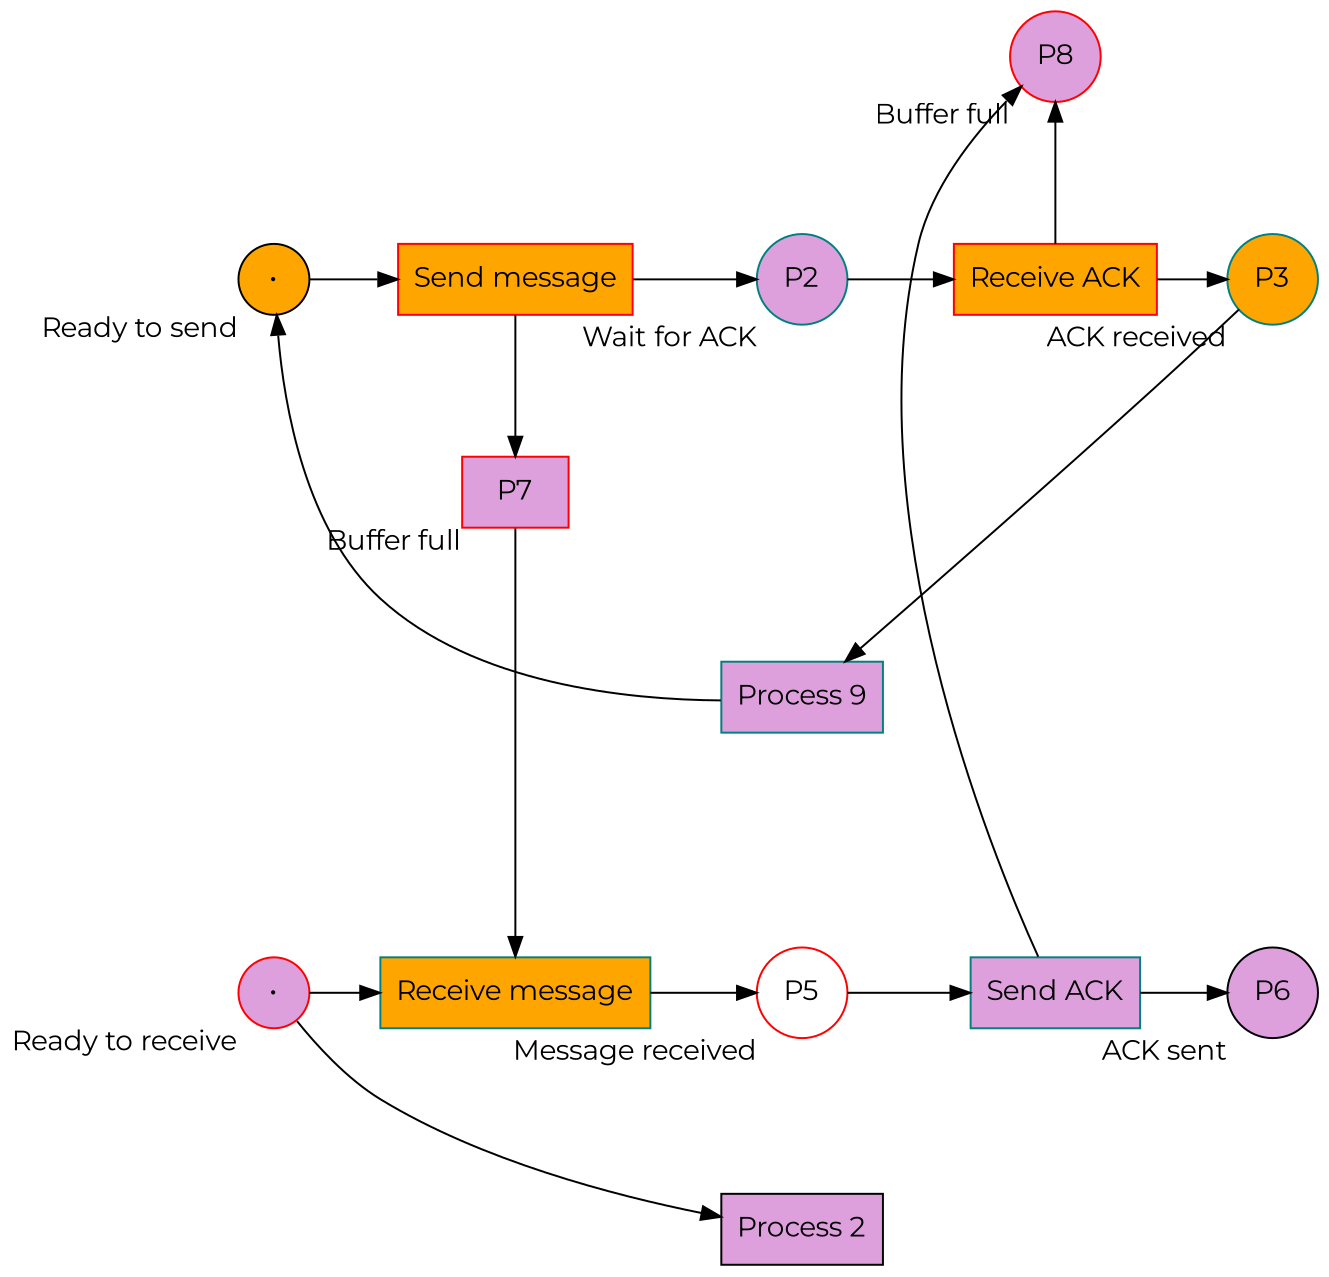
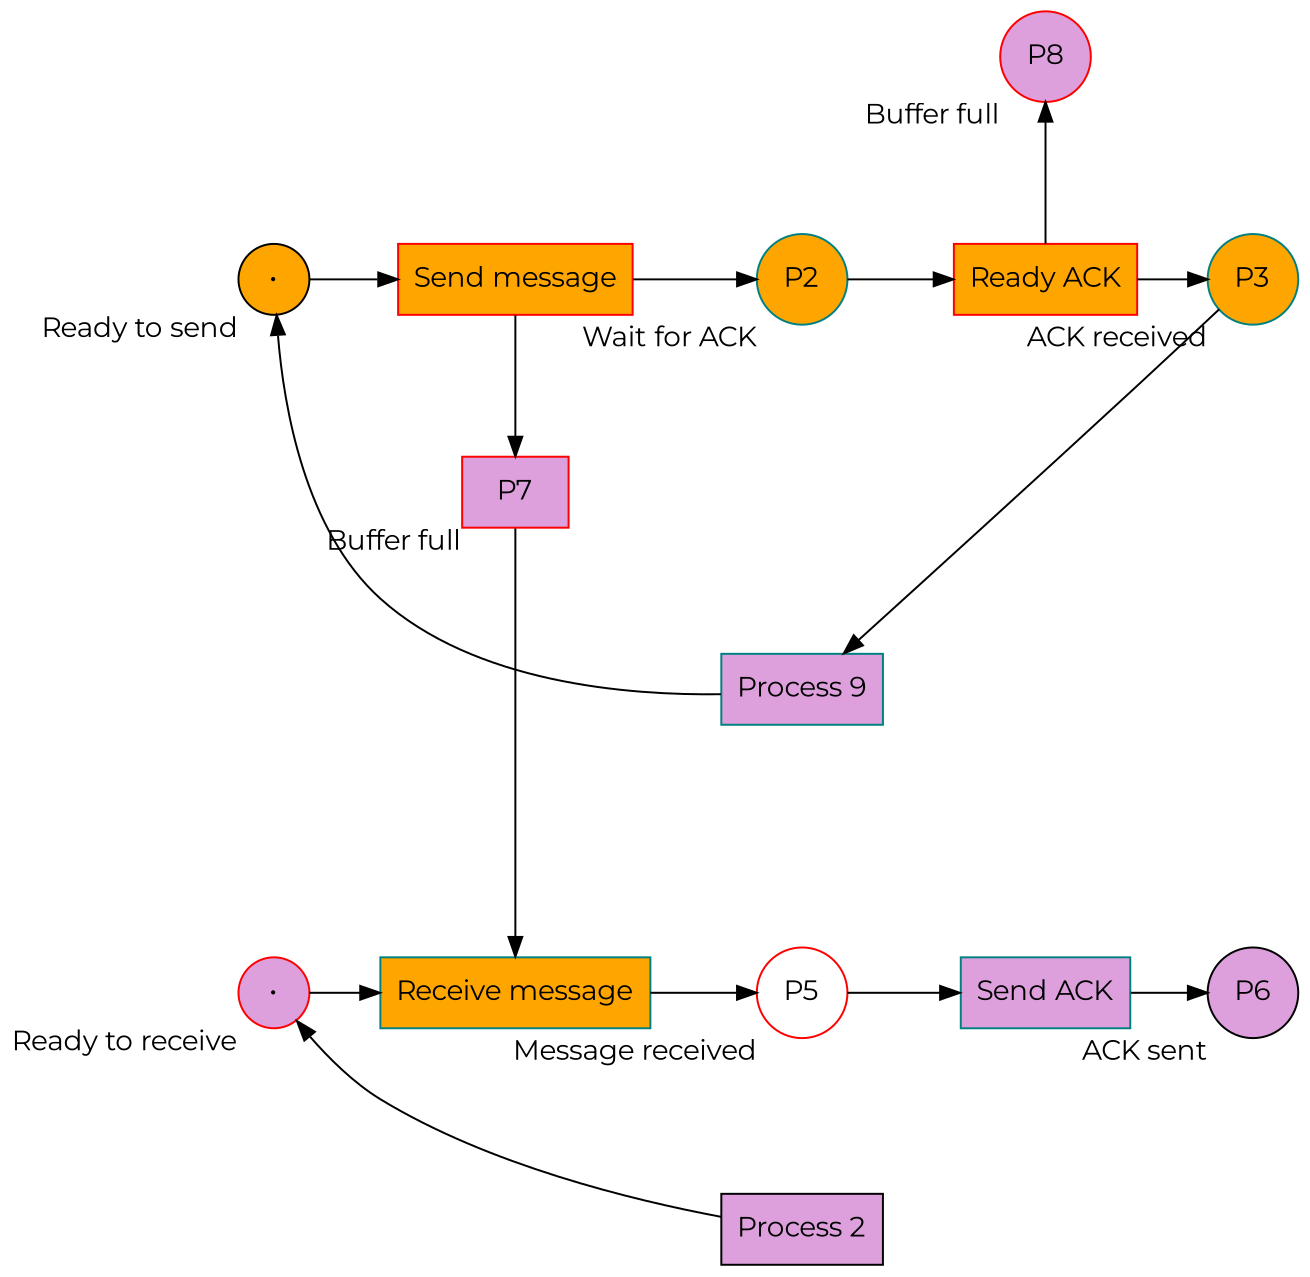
node "P2 Wait for ACK": fillcolor plum -> orange
node "Receive ACK": label "Receive ACK" -> "Ready ACK"
edge "Send ACK" -> "P8 Buffer full": removed
edge "• Ready to receive" -> "Process 2": reversed
